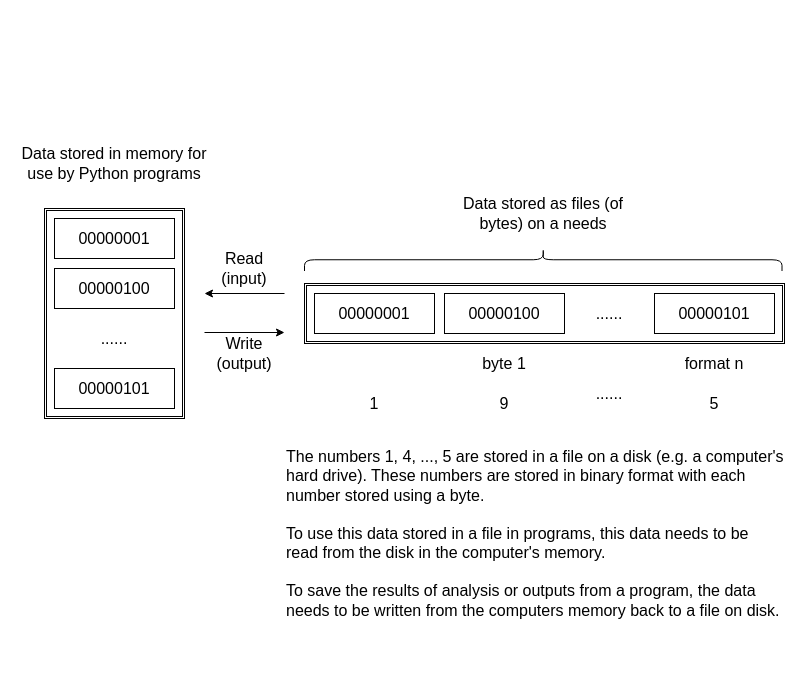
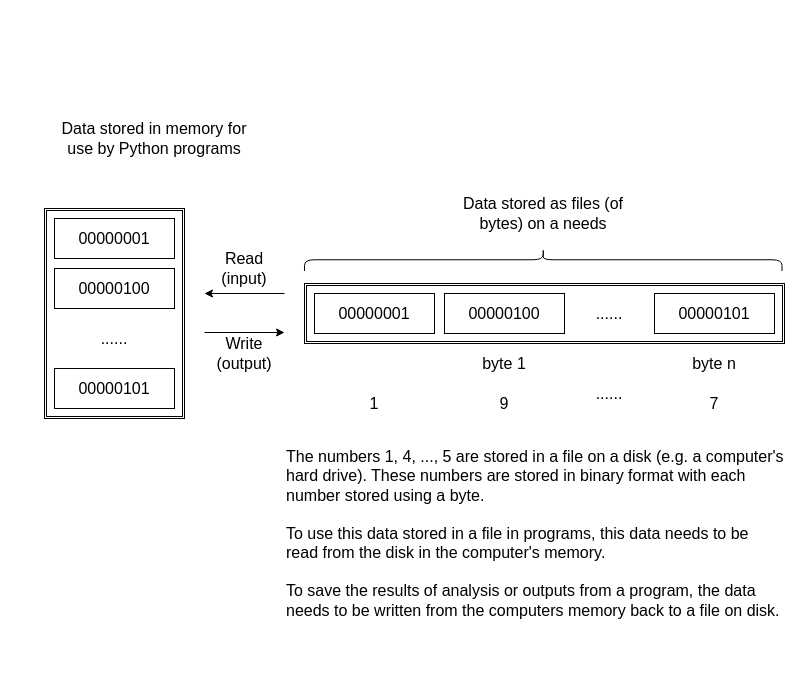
node "Data stored in memory for use by Python programs": moved (115, 164) -> (155, 139)
node "format n": label "format n" -> "byte n"
node "5": label "5" -> "7"
